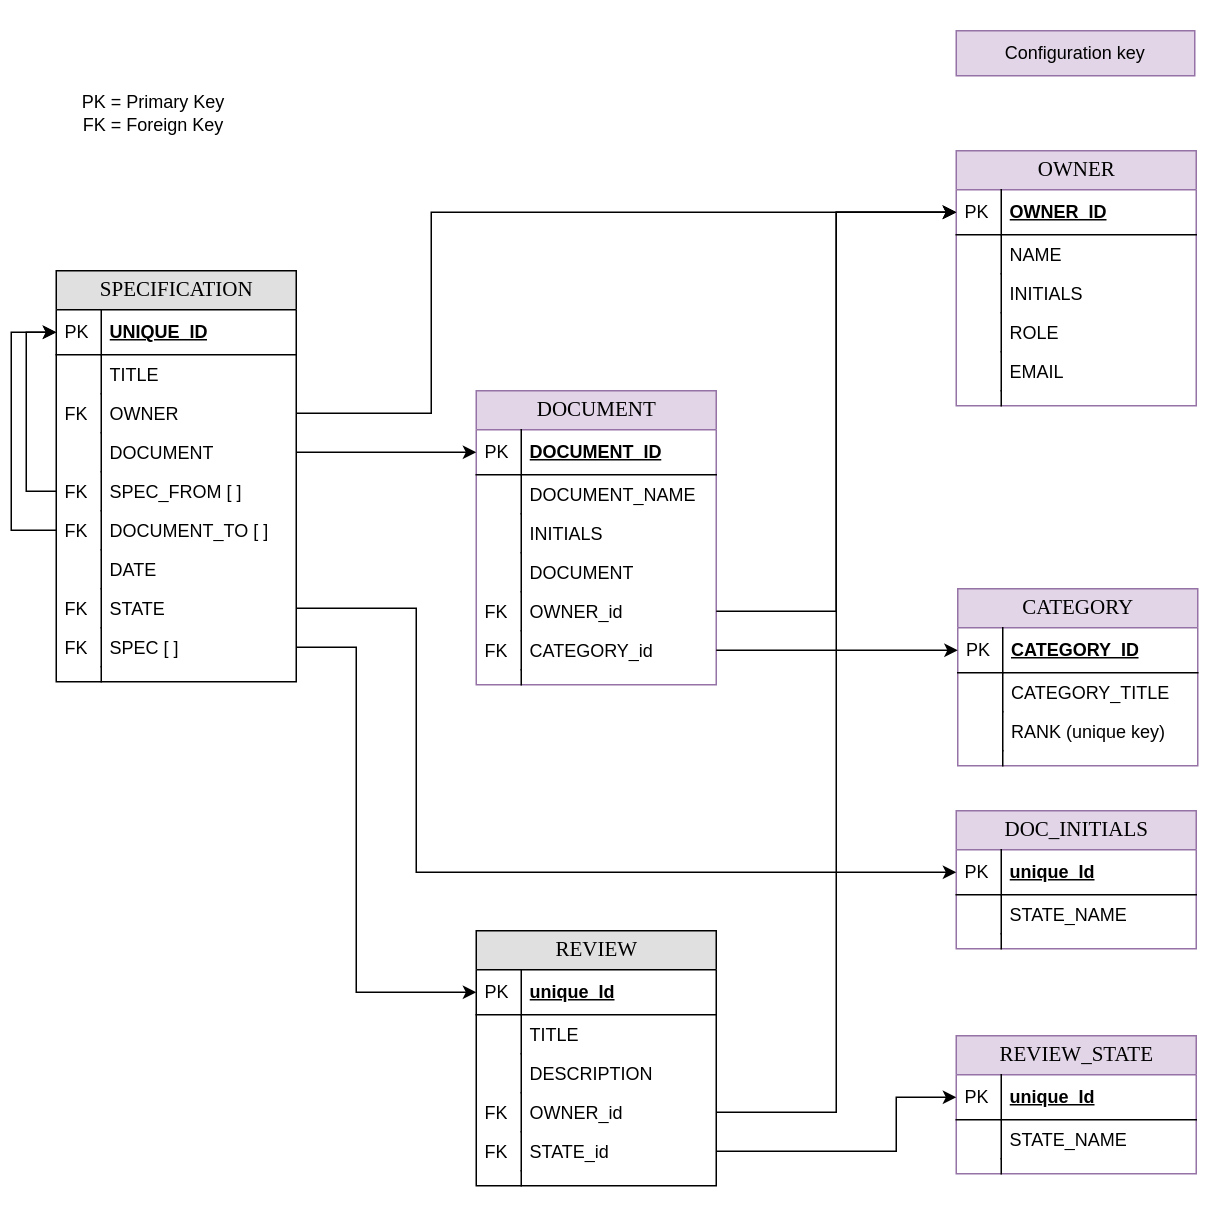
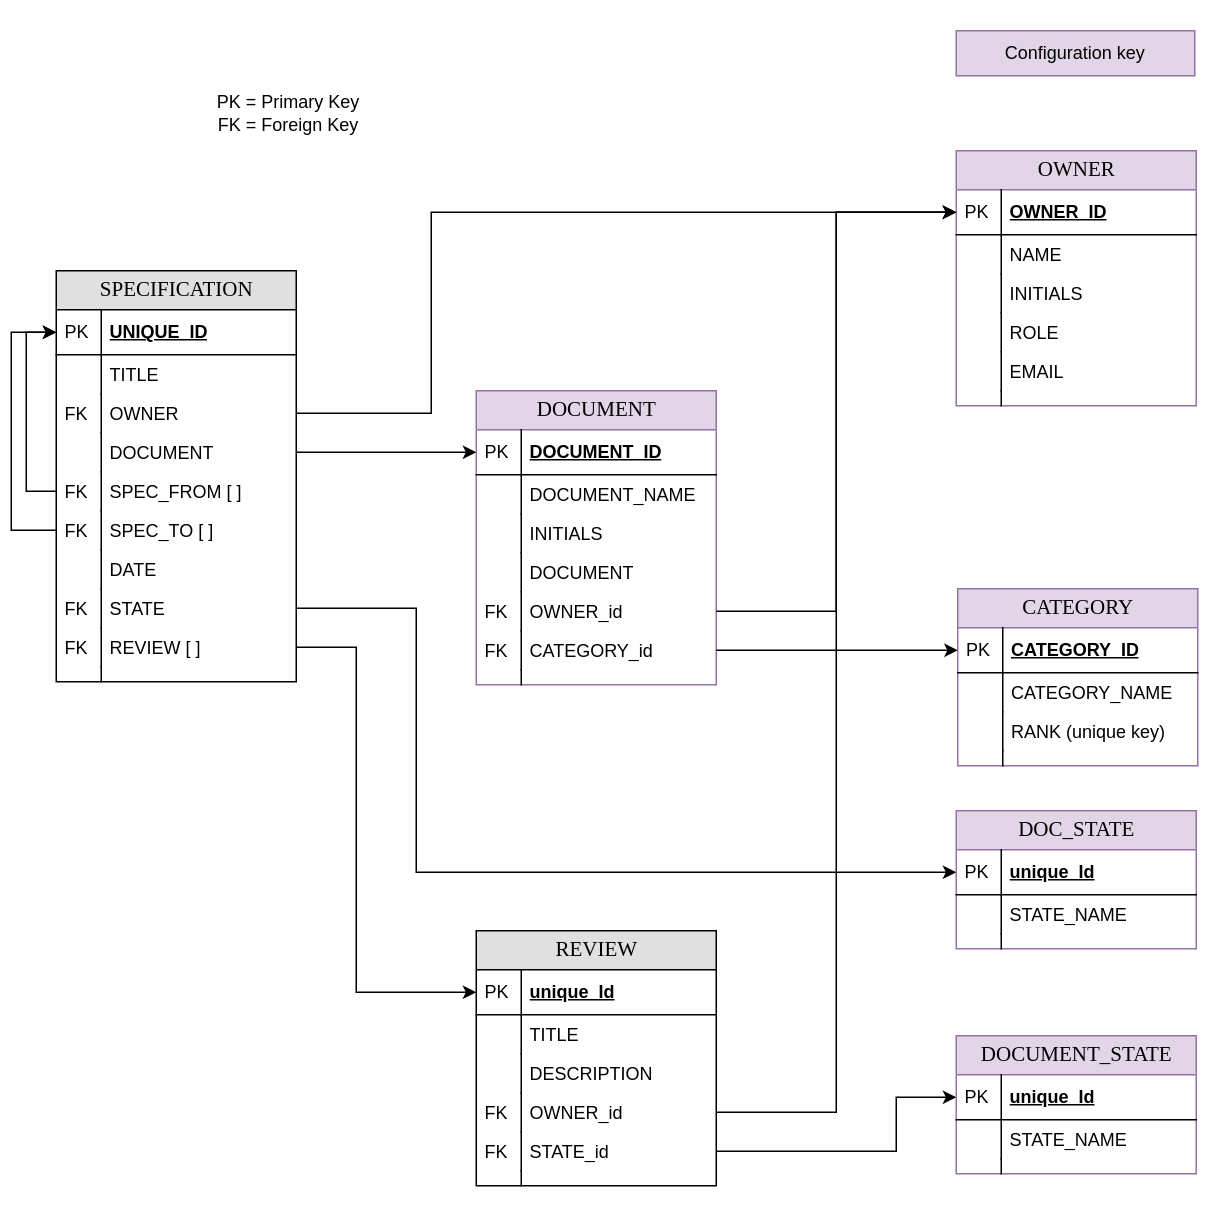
node "PK = Primary Key FK = Foreign Key": moved (154, 113) -> (289, 113)
node "DOCUMENT_TO [ ]": label "DOCUMENT_TO [ ]" -> "SPEC_TO [ ]"
node "SPEC [ ]": label "SPEC [ ]" -> "REVIEW [ ]"
node "CATEGORY_TITLE": label "CATEGORY_TITLE" -> "CATEGORY_NAME"
node "DOC_INITIALS": label "DOC_INITIALS" -> "DOC_STATE"
node "REVIEW_STATE": label "REVIEW_STATE" -> "DOCUMENT_STATE"
